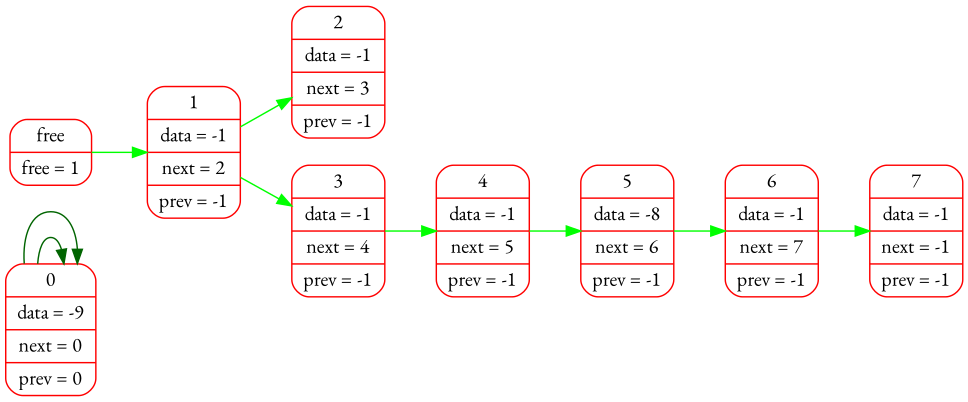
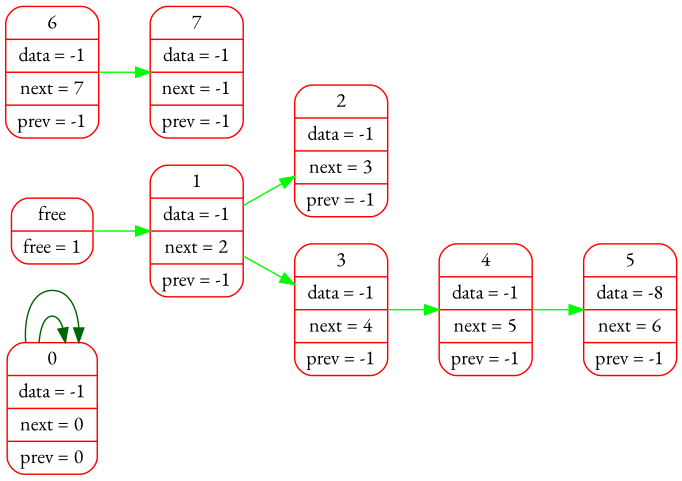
edge "5" -> "6": removed
node "0": text "data = -9" -> "data = -1"
